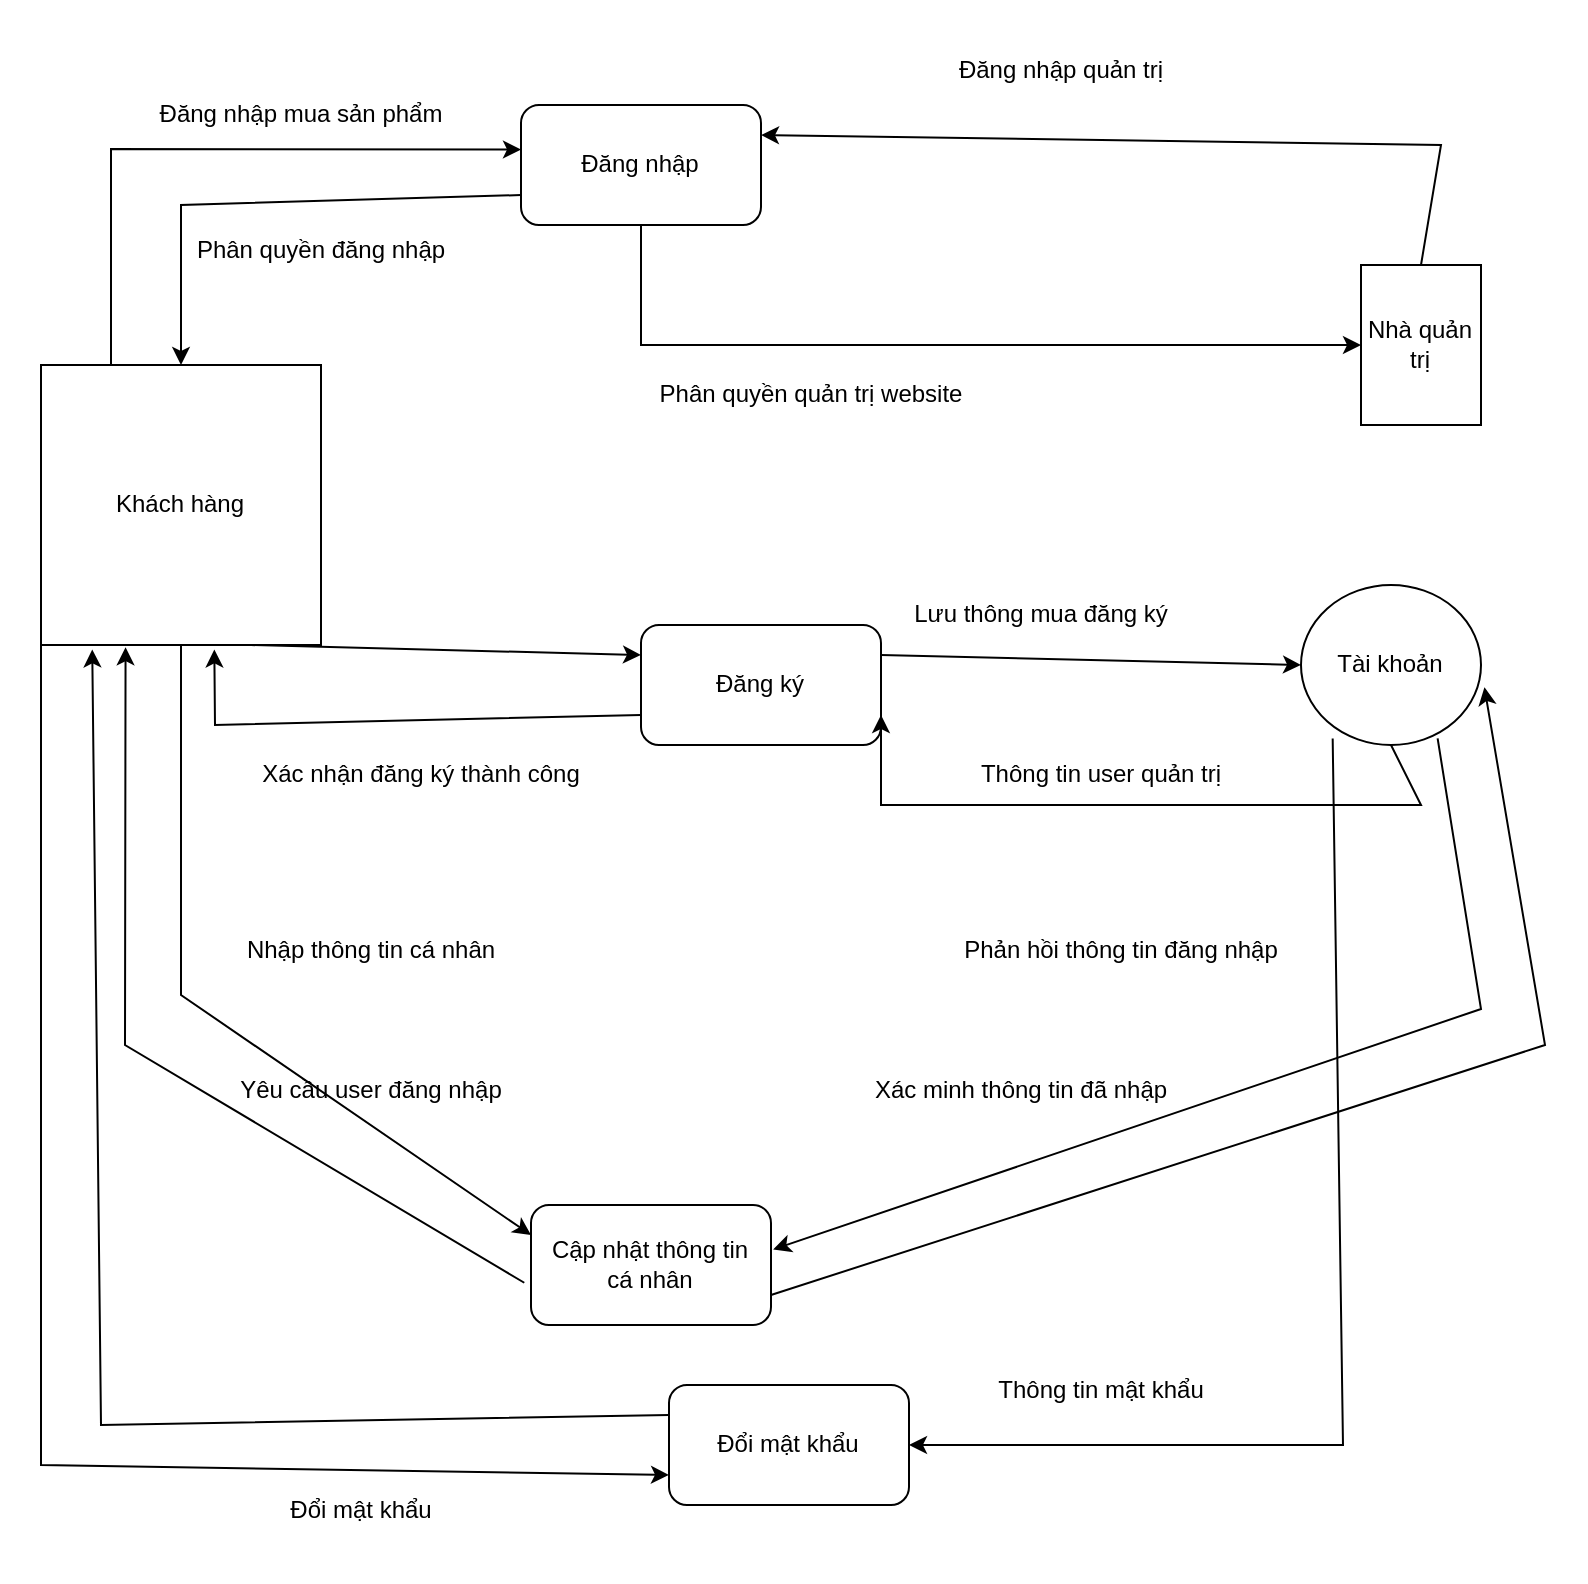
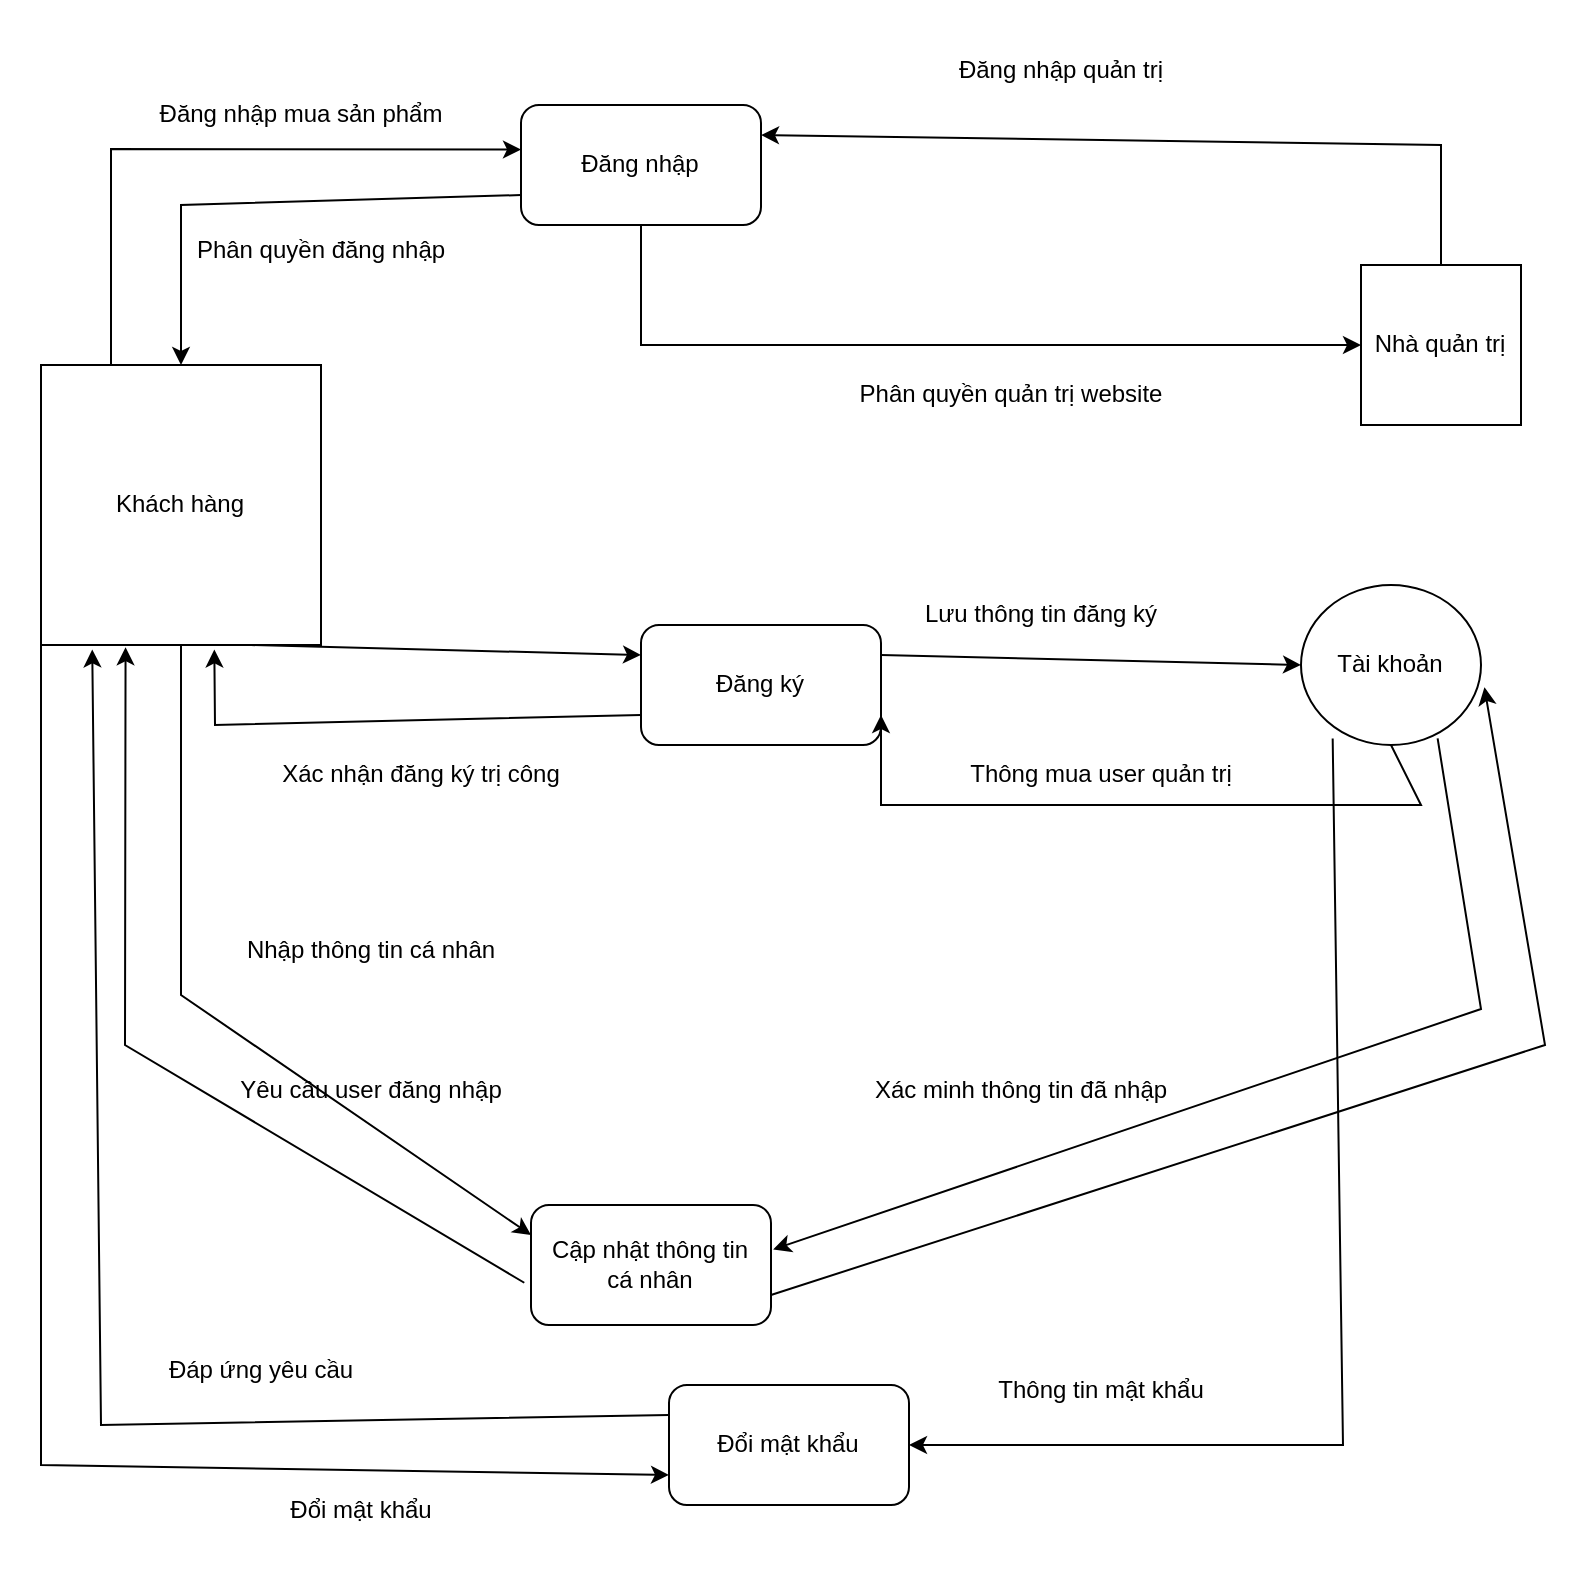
node "Nhà quản trị": size 120x160 -> 160x160
node "Phân quyền quản trị website": moved (811, 395) -> (1011, 395)
node "Lưu thông mua đăng ký": label "Lưu thông mua đăng ký" -> "Lưu thông tin đăng ký"
node "Xác nhận đăng ký thành công": label "Xác nhận đăng ký thành công" -> "Xác nhận đăng ký trị công"
node "Thông tin user quản trị": label "Thông tin user quản trị" -> "Thông mua user quản trị"
node "Phản hồi thông tin đăng nhập": removed
node "Đáp ứng yêu cầu": added
